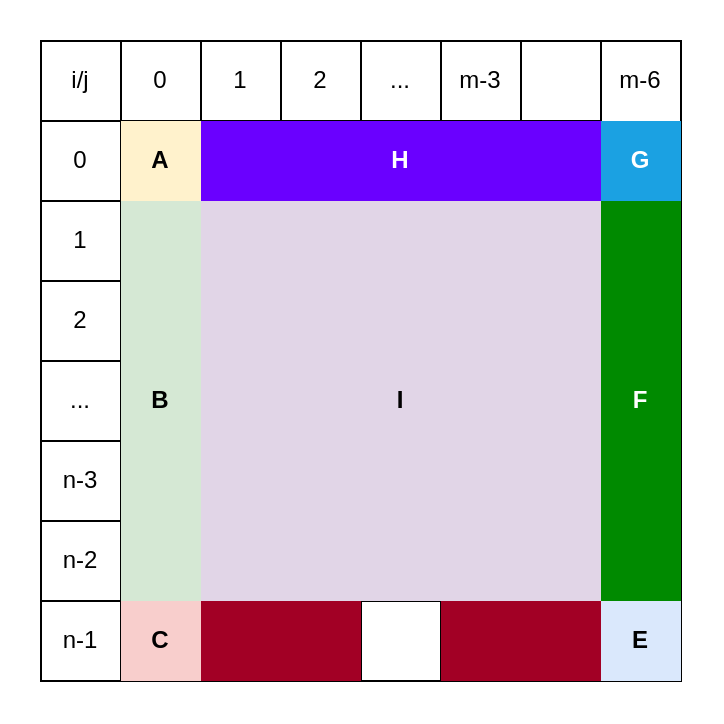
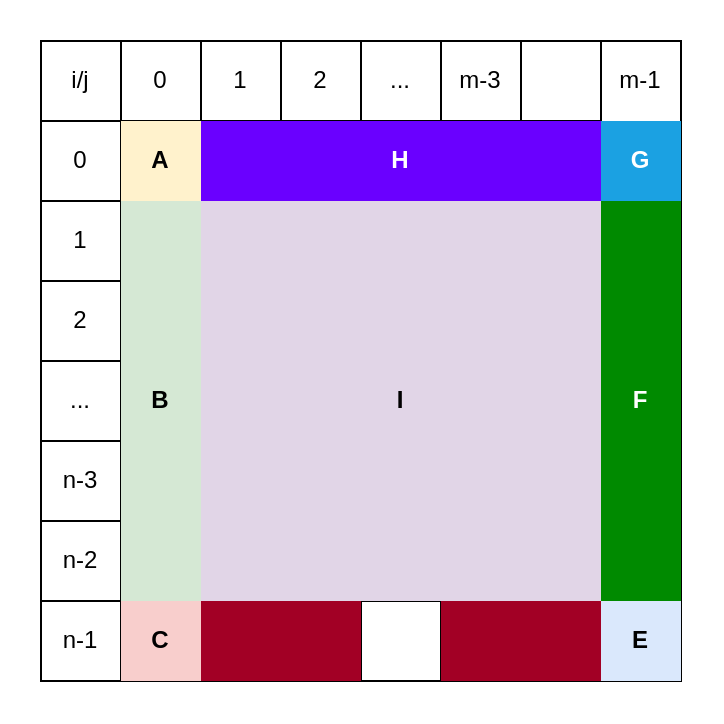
node "m-6": label "m-6" -> "m-1"
